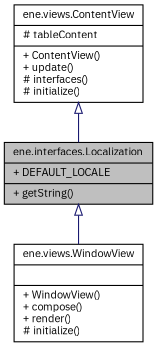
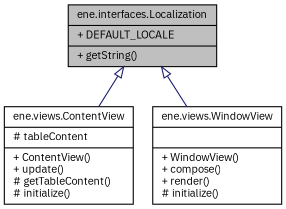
node "ene.views.ContentView": text "# interfaces()" -> "# getTableContent()"
edge "ene.interfaces.Localization" -> "ene.views.ContentView": reversed
